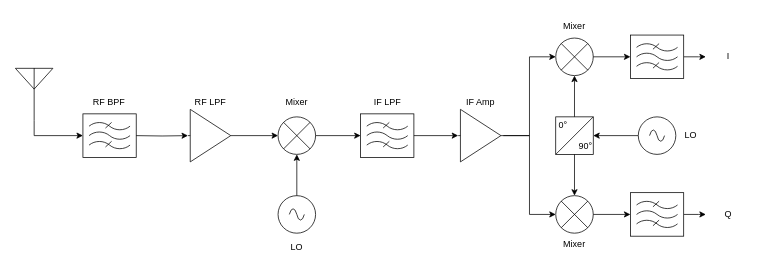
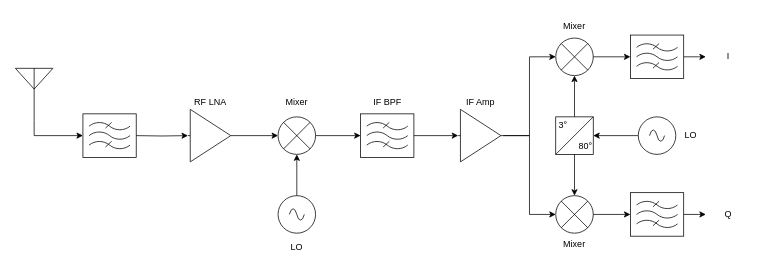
node "RF BPF": removed
node "RF LPF": label "RF LPF" -> "RF LNA"
node "IF LPF": label "IF LPF" -> "IF BPF"
node "0°": label "0°" -> "3°"
node "90°": label "90°" -> "80°"
